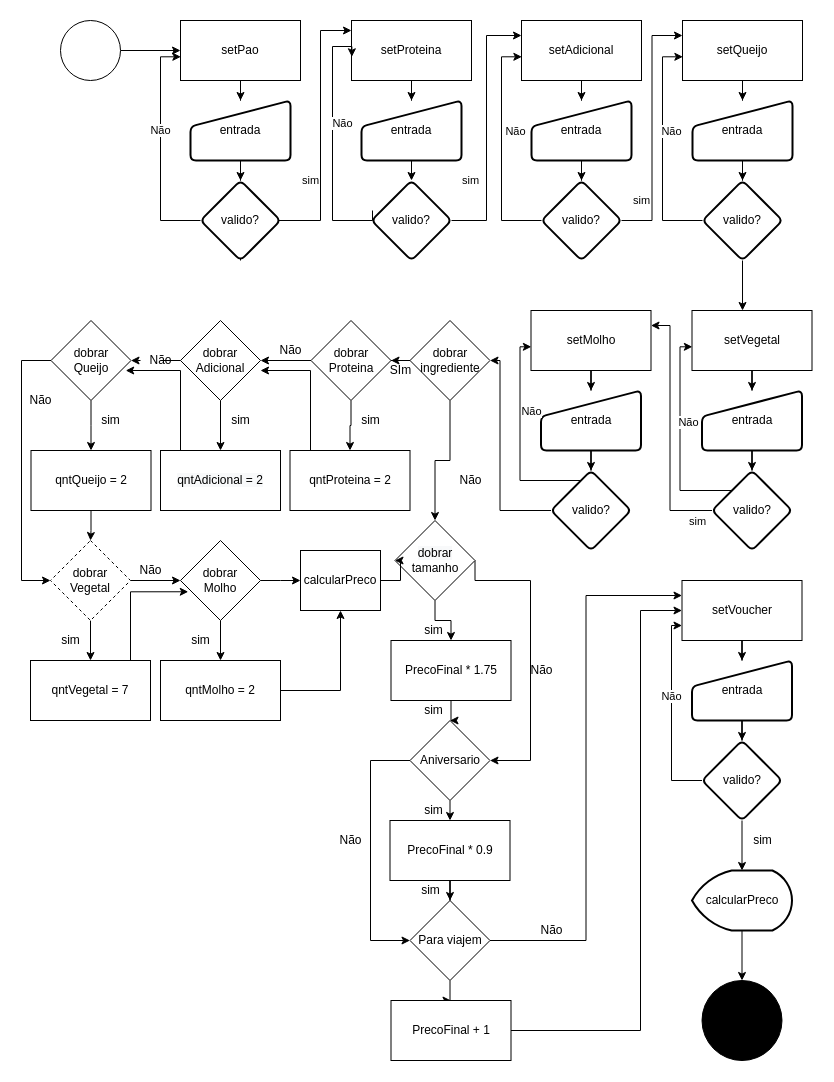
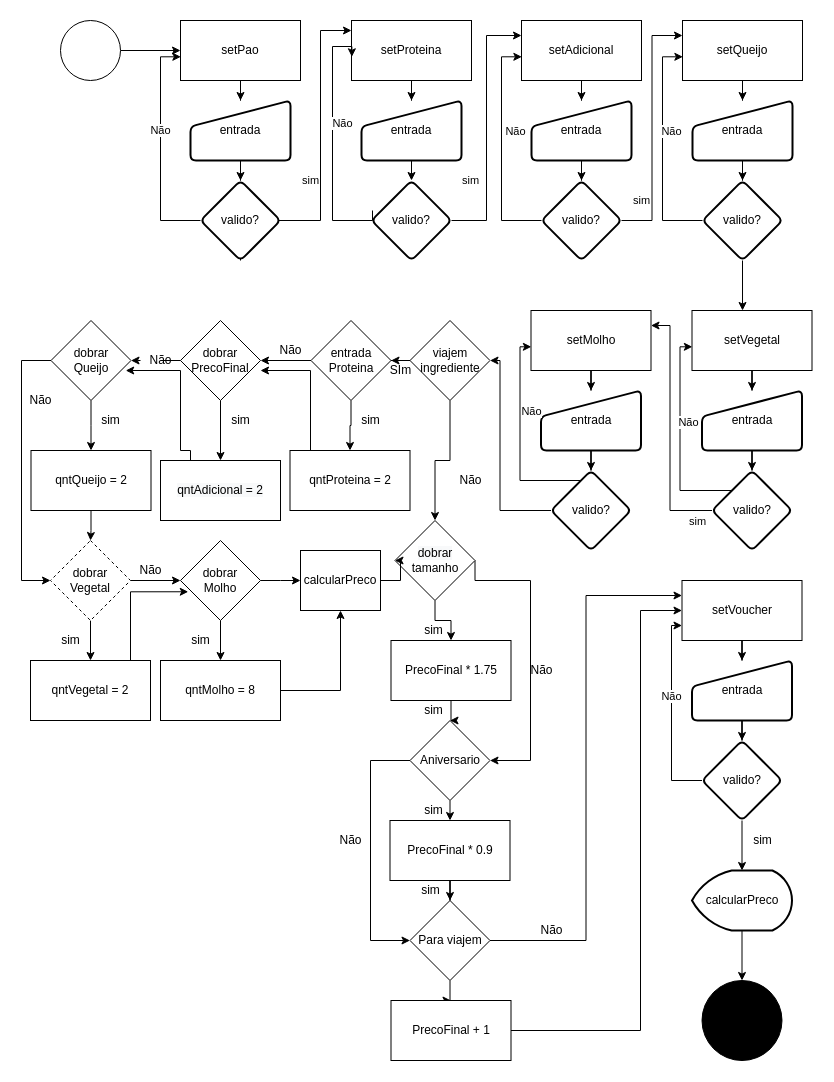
node "dobrarAdicional": label "dobrarAdicional" -> "dobrarPrecoFinal"
node "dobrarProteina": label "dobrarProteina" -> "entradaProteina"
node "dobrar ingrediente": label "dobrar ingrediente" -> "viajem ingrediente"
node "qntAdicional = 2": moved (221, 481) -> (221, 491)
node "qntVegetal = 7": label "qntVegetal = 7" -> "qntVegetal = 2"
node "qntMolho = 2": label "qntMolho = 2" -> "qntMolho = 8"
